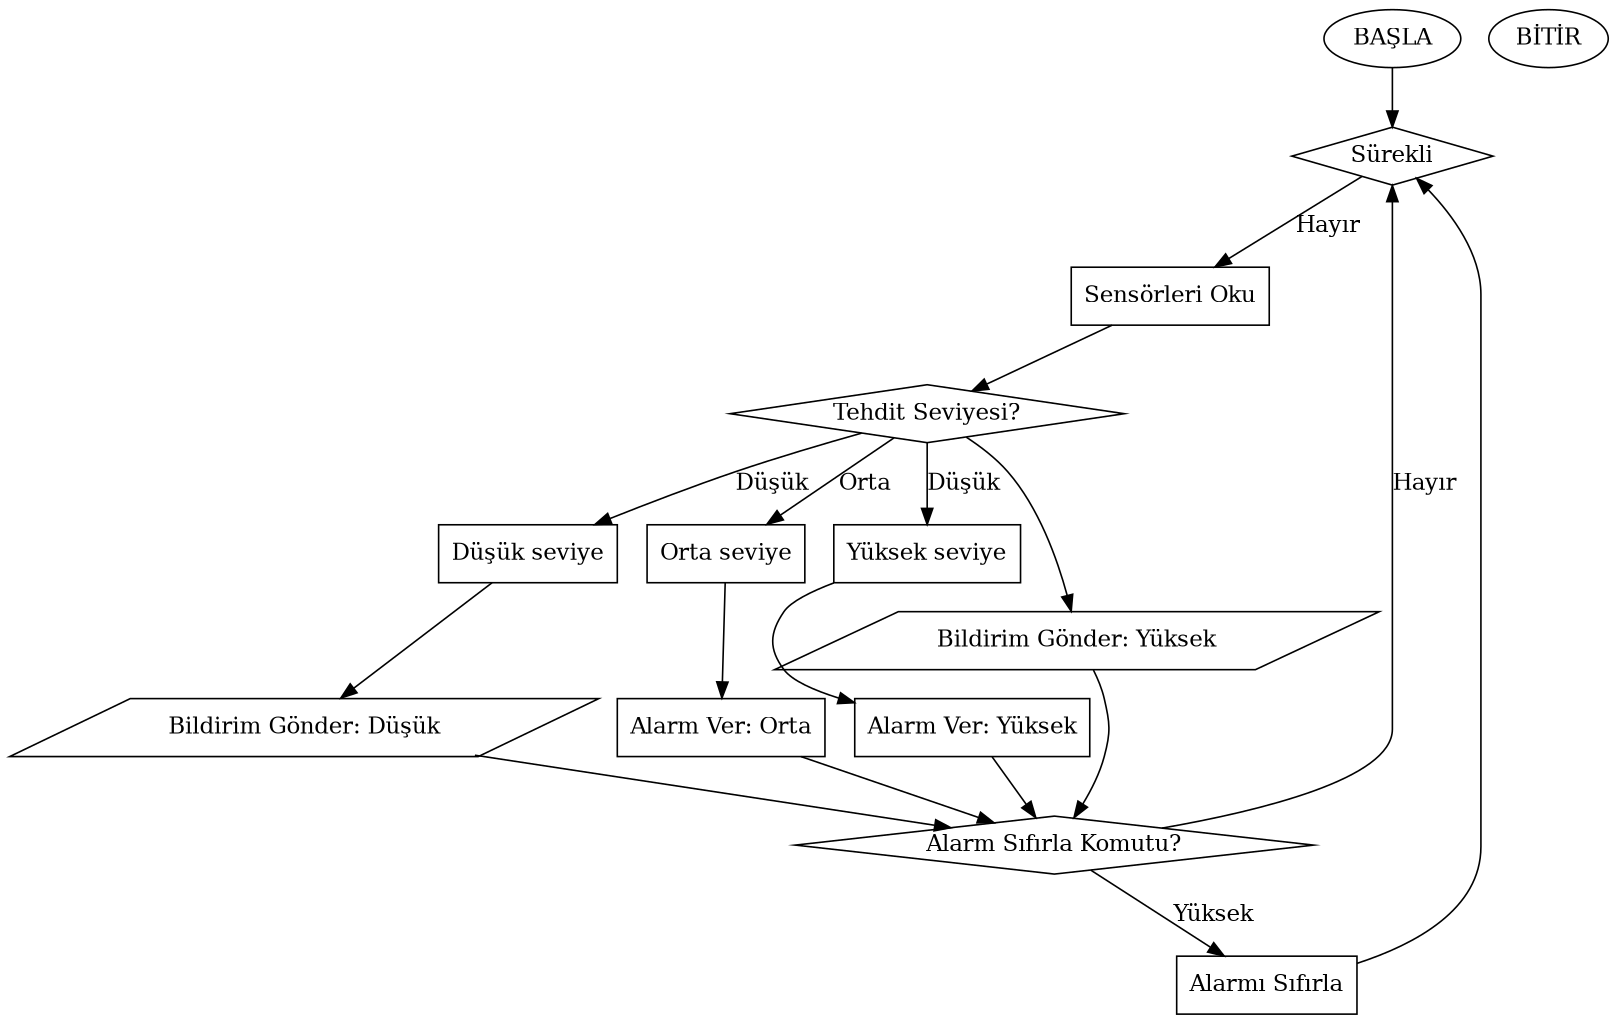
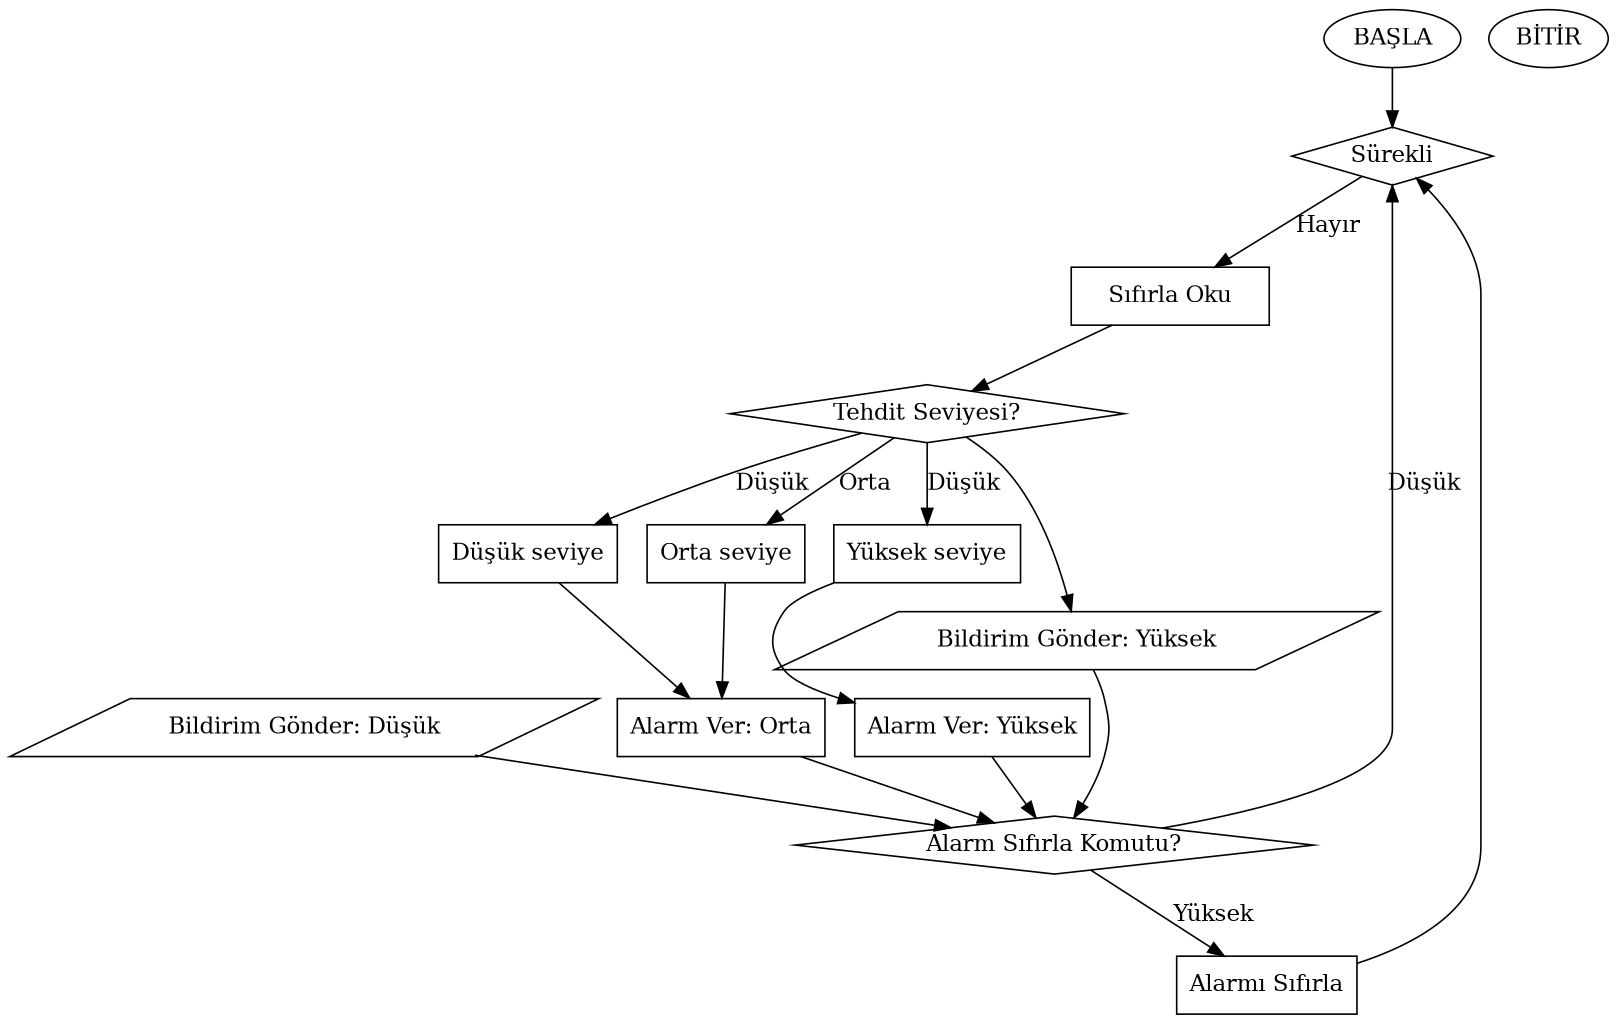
node "Sensörleri Oku": label "Sensörleri Oku" -> "Sıfırla Oku"
edge "Alarm Sıfırla Komutu?" -> "Sürekli": label "Hayır" -> "Düşük"
edge "Düşük seviye" -> "Bildirim Gönder: Düşük": now "Düşük seviye" -> "Alarm Ver: Orta"
